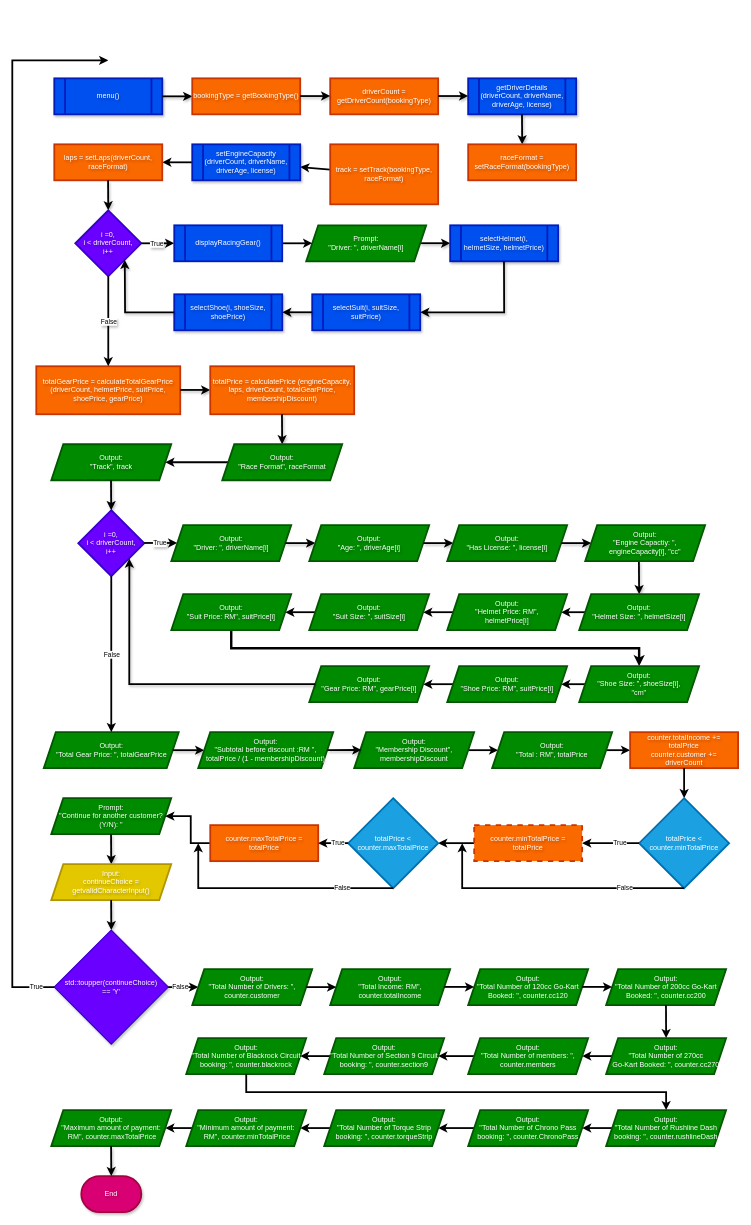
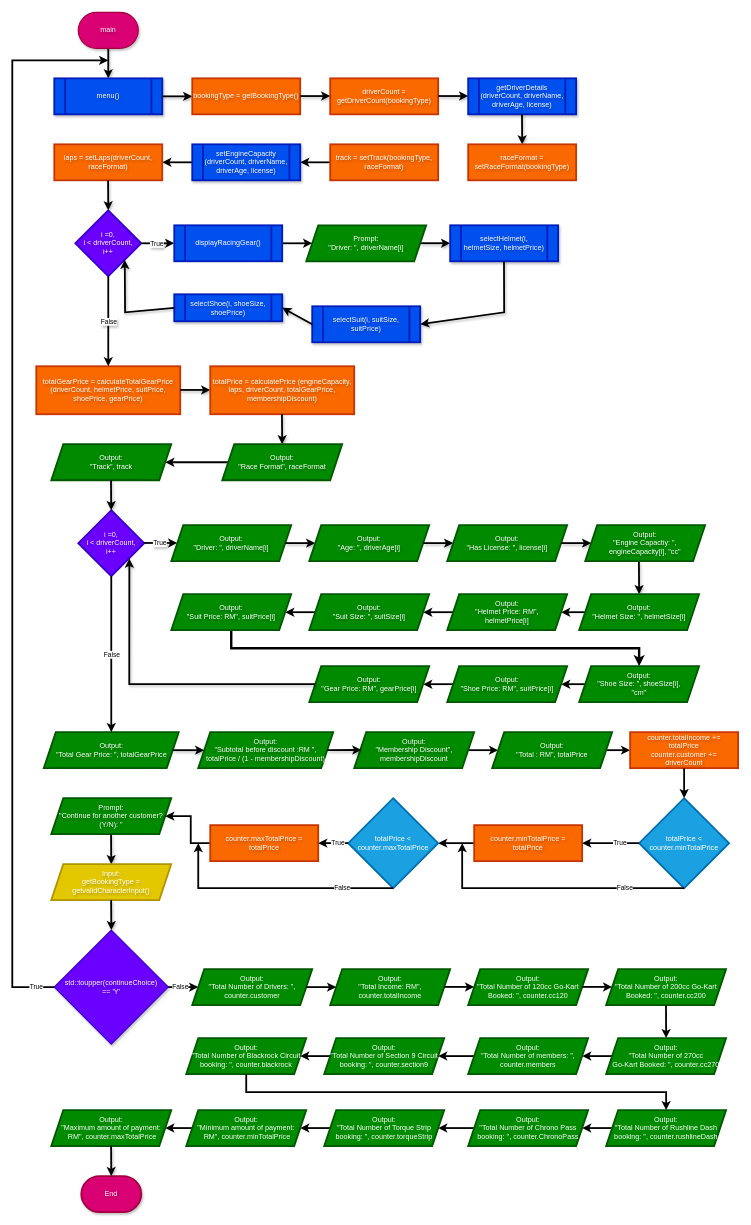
node "main": added
edge "main" -> "menu()": added
node "track = setTrack(bookingType, raceFormat)": size 108x60 -> 108x36
node "selectShoe(i, shoeSize, shoePrice)": size 108x36 -> 108x27
node "selectSuit(i, suitSize, suitPrice)": moved (366, 312) -> (366, 324)
node "counter.minTotalPrice = totalPrice": style dashed -> solid
node "Input: continueChoice = getvalidCharacterInput()": label "Input: continueChoice = getvalidCharacterInput()" -> "Input: getBookingType = getvalidCharacterInput()"
